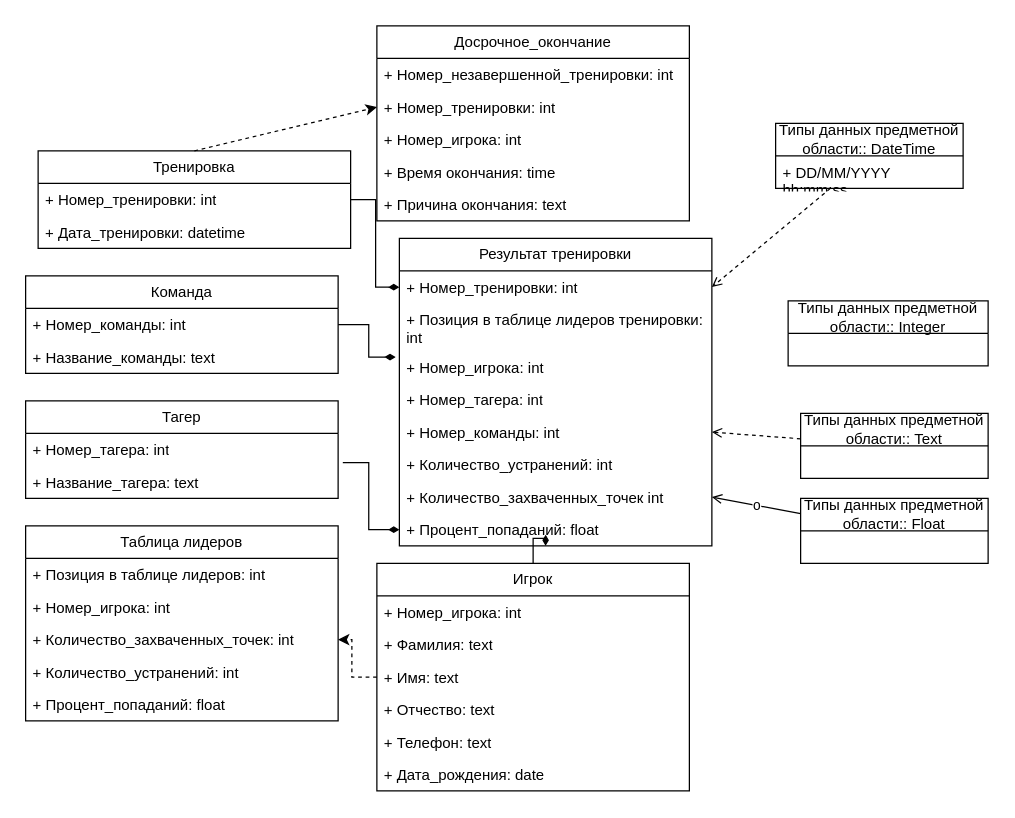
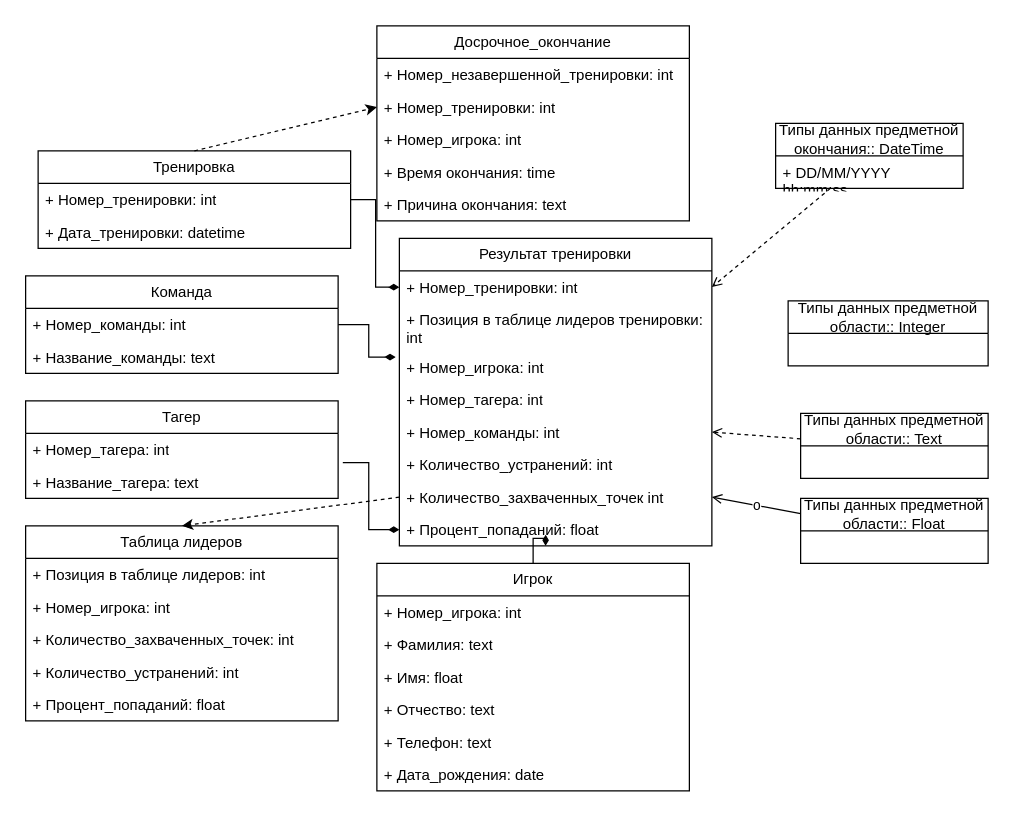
node "Типы данных предметной области:: DateTime": label "Типы данных предметной области:: DateTime" -> "Типы данных предметной окончания:: DateTime"
edge "+ Количество_захваченных_точек int" -> "Таблица лидеров": added
edge "Игрок" -> "+ Количество_захваченных_точек: int": removed
node "+ Имя: text": label "+ Имя: text" -> "+ Имя: float"
